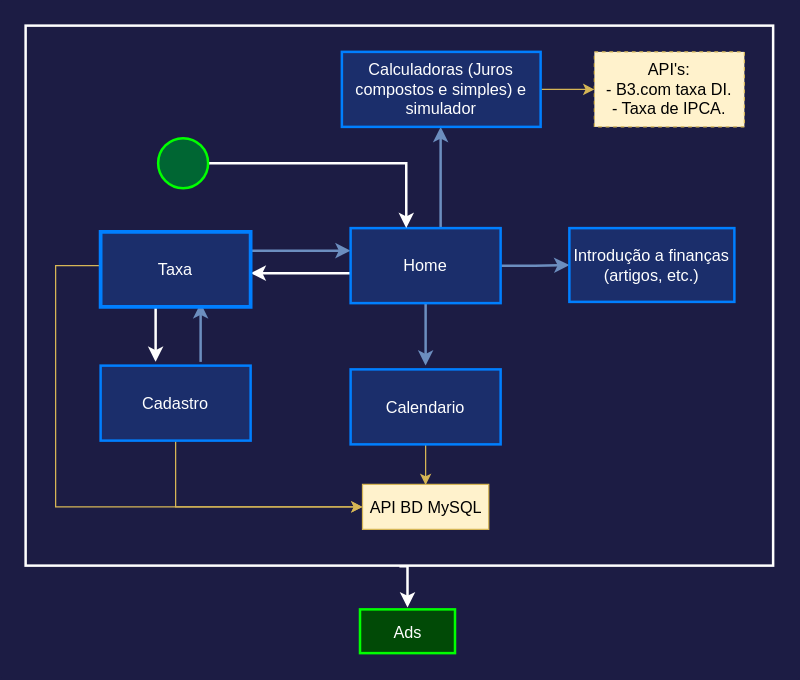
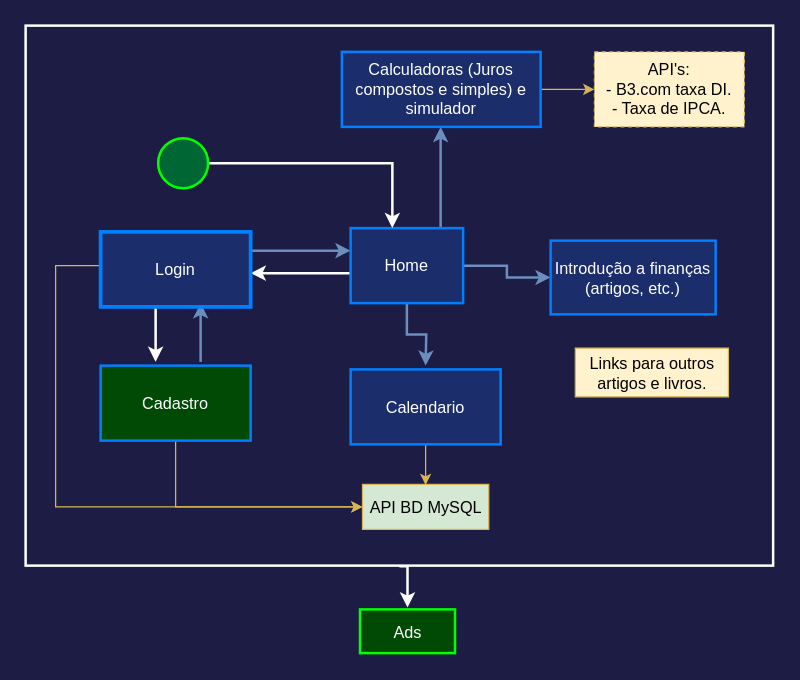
node "Introdução a finanças (artigos, etc.)": moved (652, 265) -> (633, 278)
node "Home": size 150x75 -> 113x75
node "Taxa": label "Taxa" -> "Login"
node "Links para outros artigos e livros.": added
node "Cadastro": fillcolor #1b2e6b -> #014a06
node "API BD MySQL": fillcolor #fff2cc -> #d5e8d4
